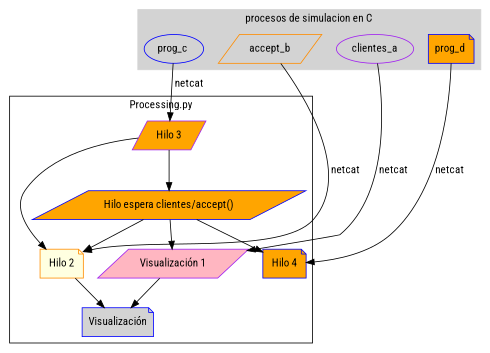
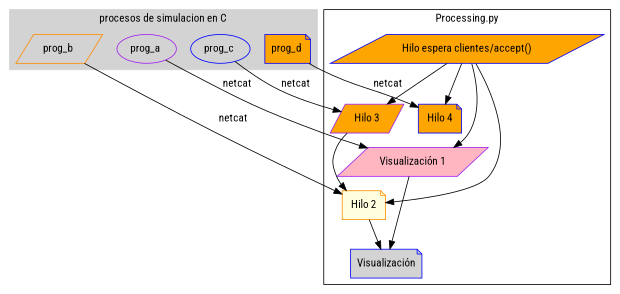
node "accept_b": label "accept_b" -> "prog_b"
node "clientes_a": label "clientes_a" -> "prog_a"
edge "Hilo 3" -> "Hilo espera clientes/accept()": reversed
